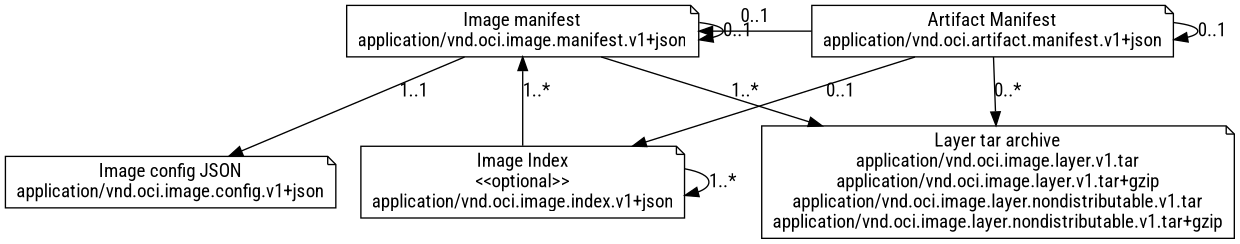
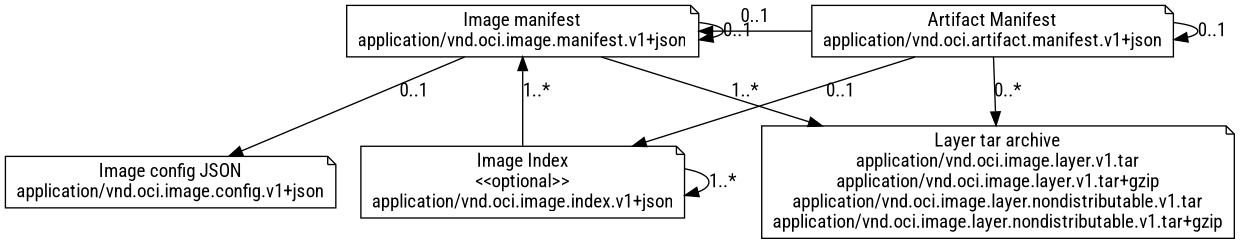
edge "Image manifest application/vnd.oci.image.manifest.v1+json" -> "Image config JSON application/vnd.oci.image.config.v1+json": label "1..1" -> "0..1"
